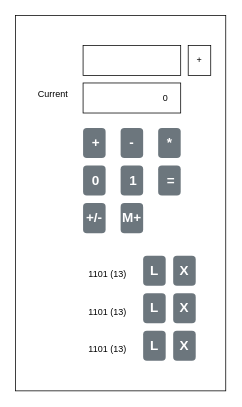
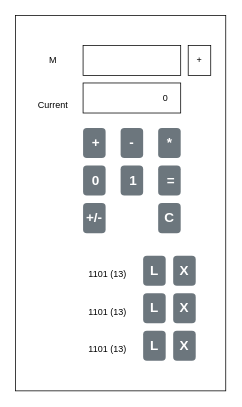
node "M": added
node "Current": moved (53, 94) -> (53, 105)
node "M+": removed
node "C": added
